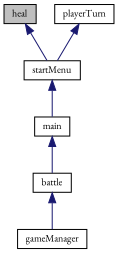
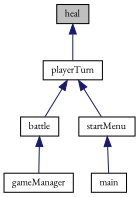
edge "startMenu" -> "heal": now "playerTurn" -> "heal"
edge "battle" -> "main": now "battle" -> "playerTurn"
